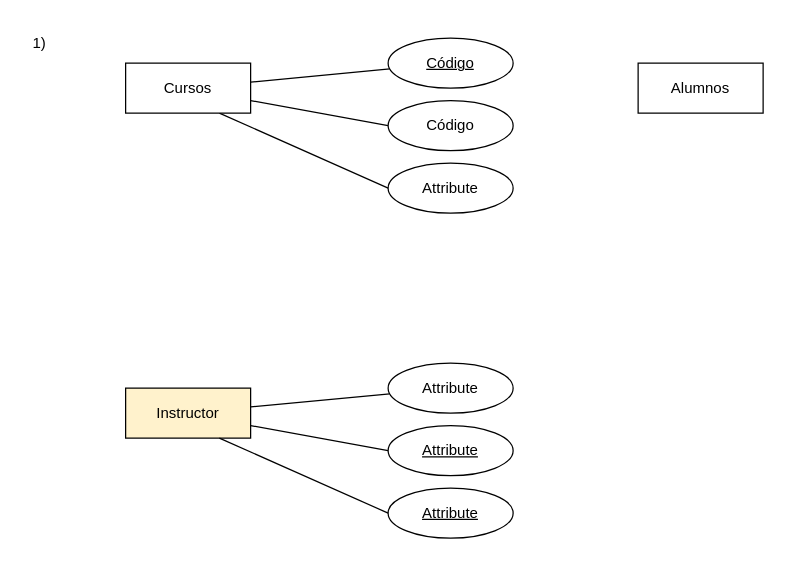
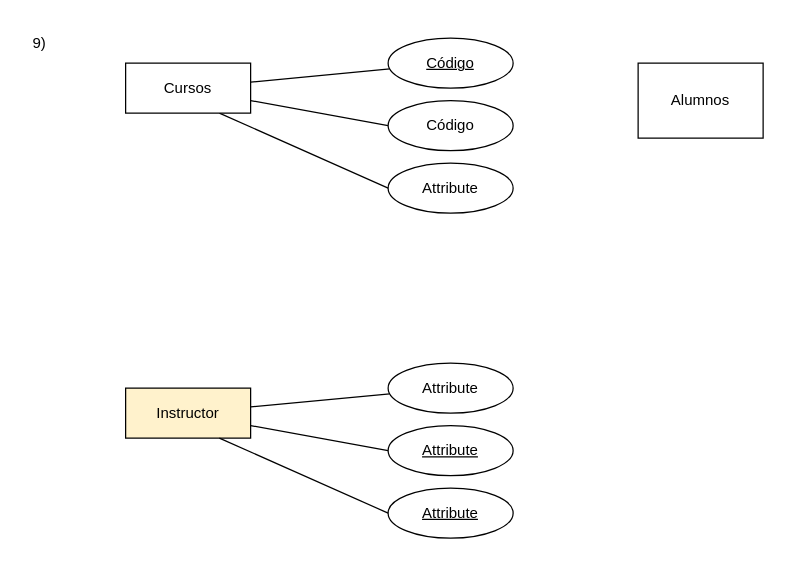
node "1)": label "1)" -> "9)"
node "Alumnos": size 125x50 -> 125x75
